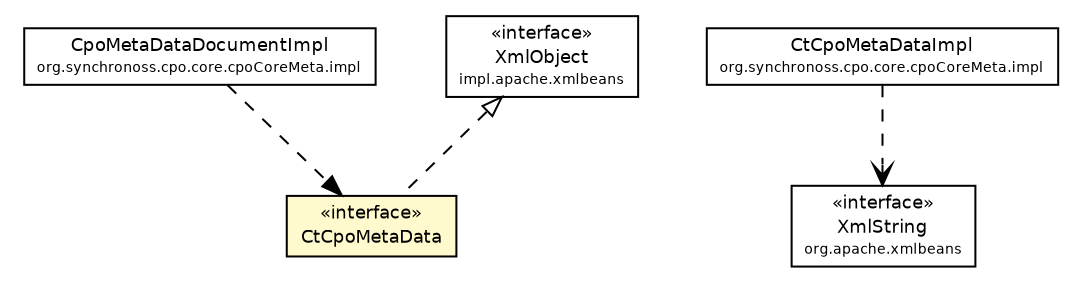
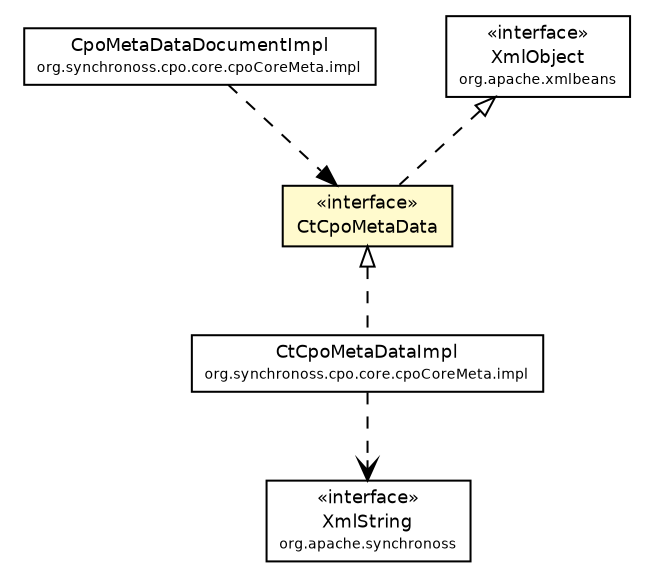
node "XmlObject": text "impl.apache.xmlbeans" -> "org.apache.xmlbeans"
node "XmlString": text "org.apache.xmlbeans" -> "org.apache.synchronoss"
edge "CtCpoMetaDataImpl" -> "CtCpoMetaData": added
